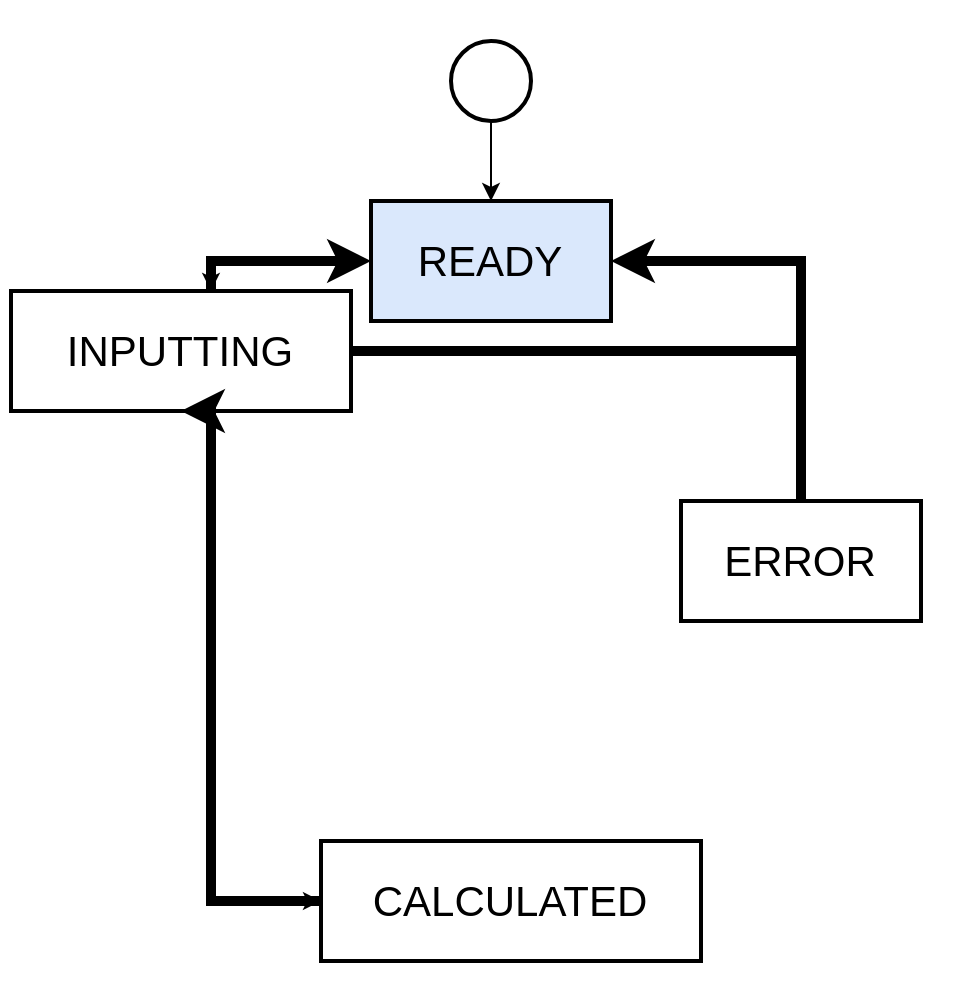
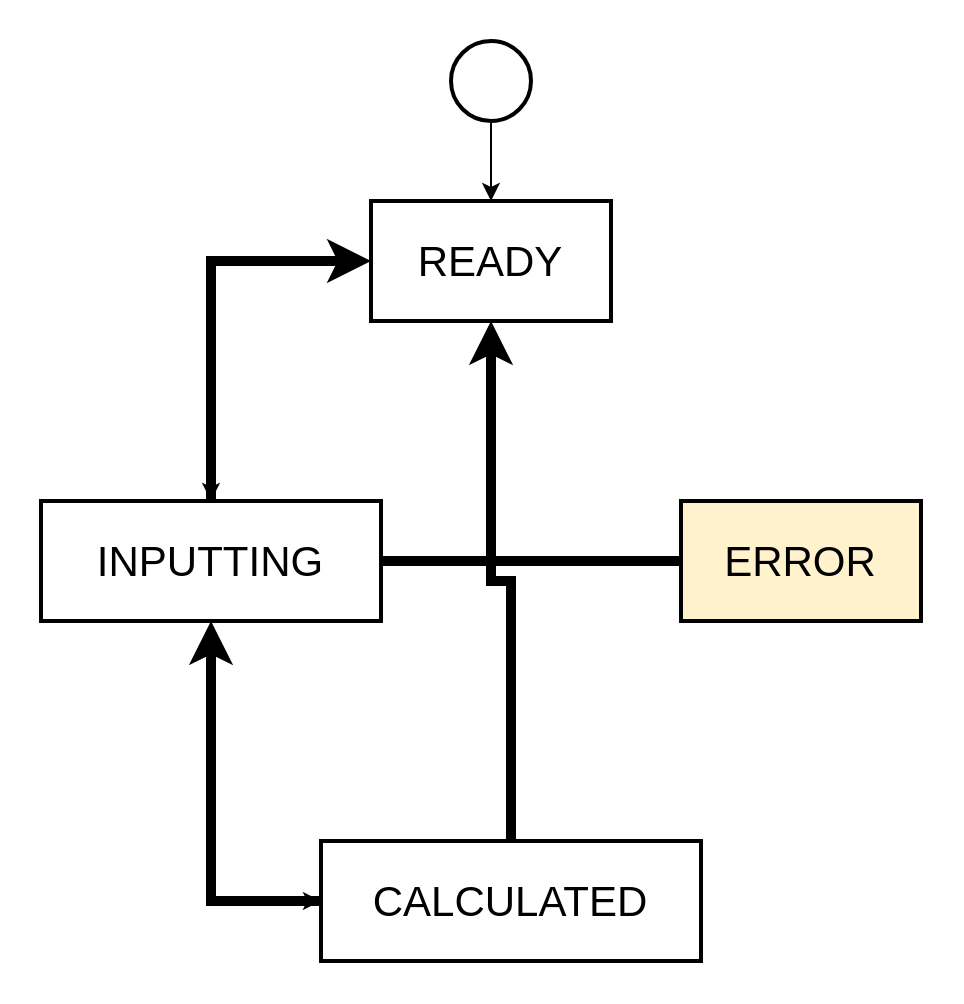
node "READY": fillcolor #dae8fc -> #ffffff
edge "ERROR" -> "READY": removed
node "INPUTTING": moved (181, 351) -> (211, 561)
node "ERROR": fillcolor #ffffff -> #fff2cc
edge "CALCULATED" -> "READY": added
